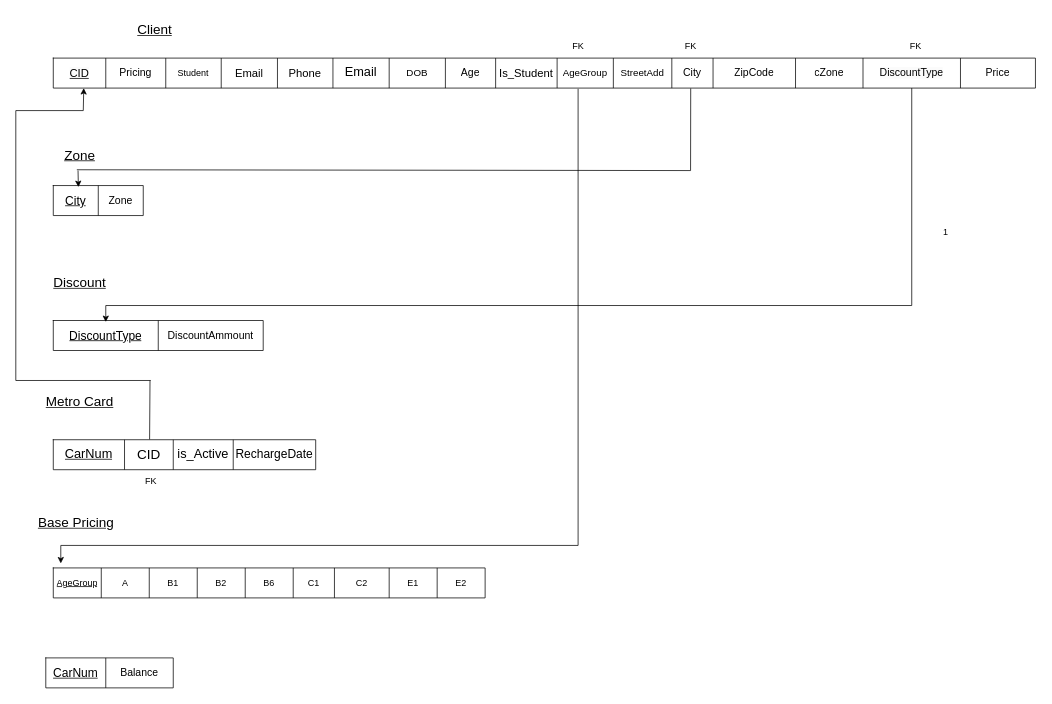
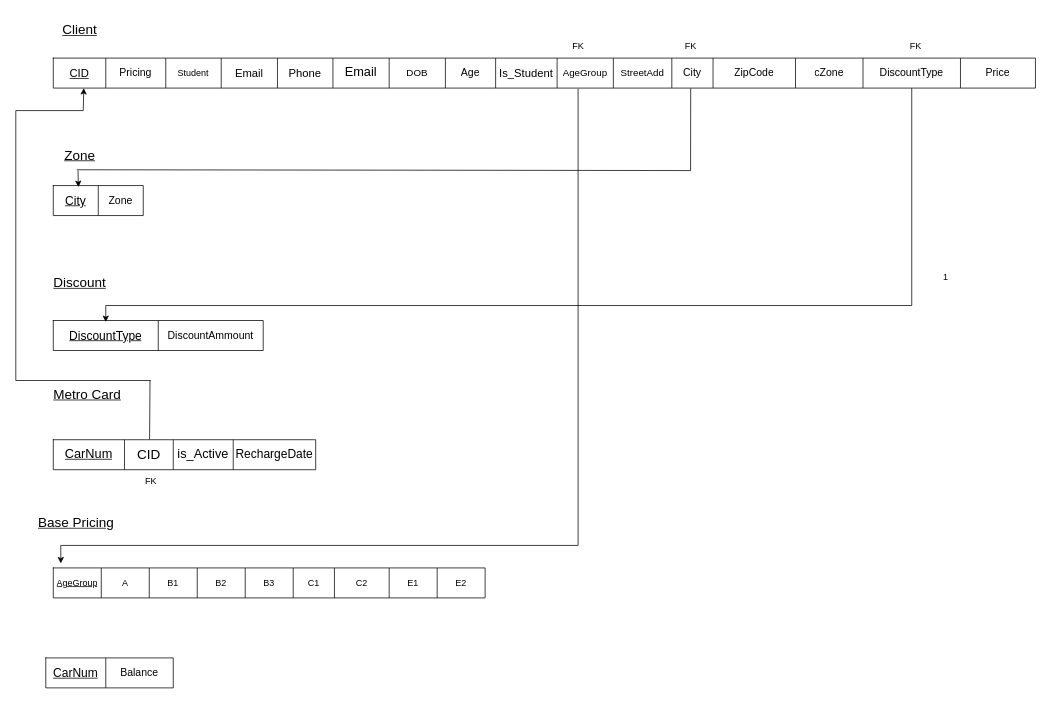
node "Client": moved (154, 30) -> (79, 30)
node "1": moved (945, 233) -> (945, 278)
node "Metro Card": moved (79, 402) -> (87, 395)
node "B6": label "B6" -> "B3"
